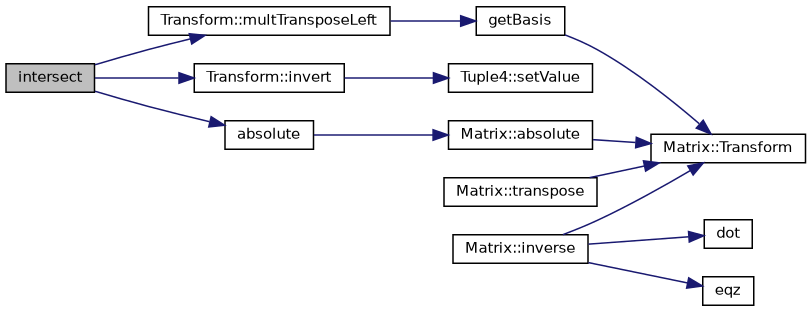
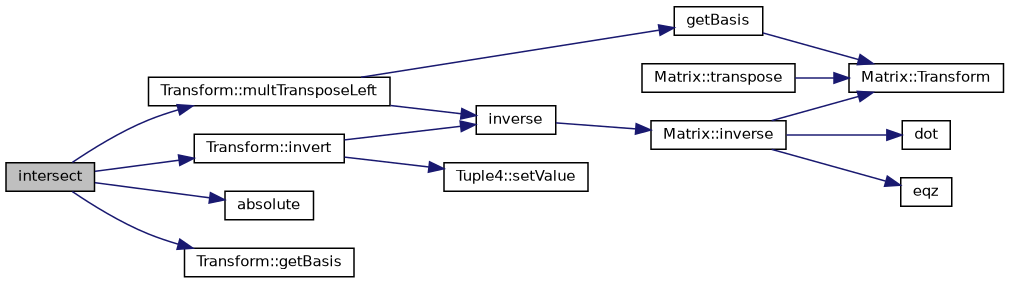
node "inverse": added
node "Matrix::absolute": removed
node "Transform::getBasis": added
